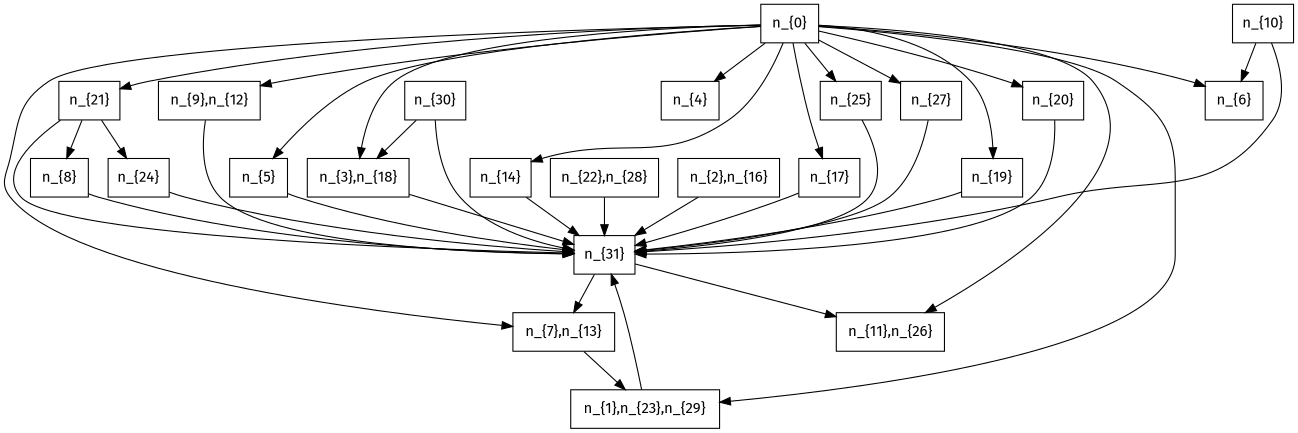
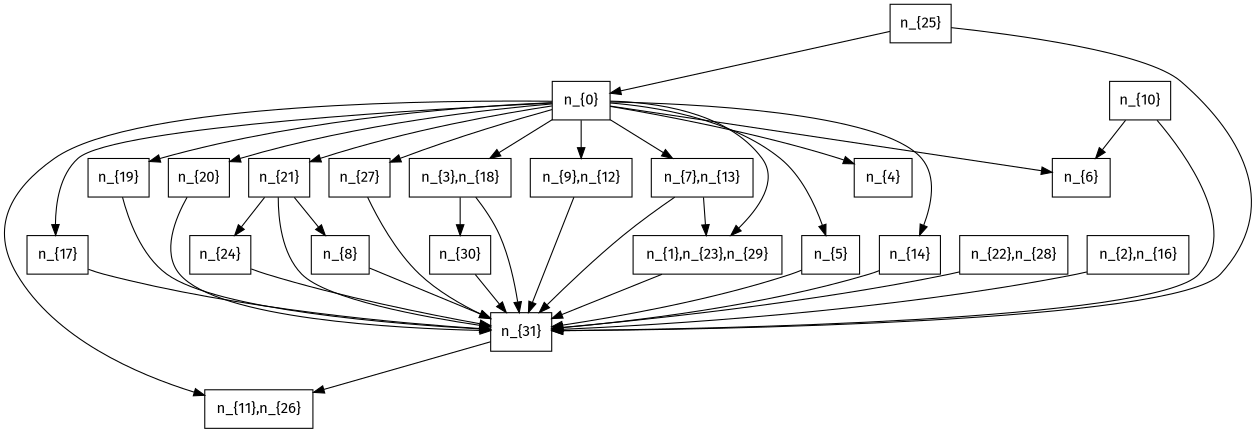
edge "n_{0}" -> "n_{25}": reversed
edge "n_{30}" -> "n_{3},n_{18}": reversed
edge "n_{31}" -> "n_{7},n_{13}": reversed
